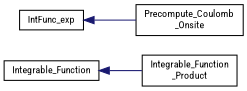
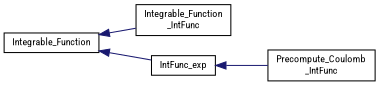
node "Precompute_Coulomb _Onsite": label "Precompute_Coulomb _Onsite" -> "Precompute_Coulomb _IntFunc"
edge "IntFunc_exp" -> "Integrable_Function": added
node "Integrable_Function _Product": label "Integrable_Function _Product" -> "Integrable_Function _IntFunc"
